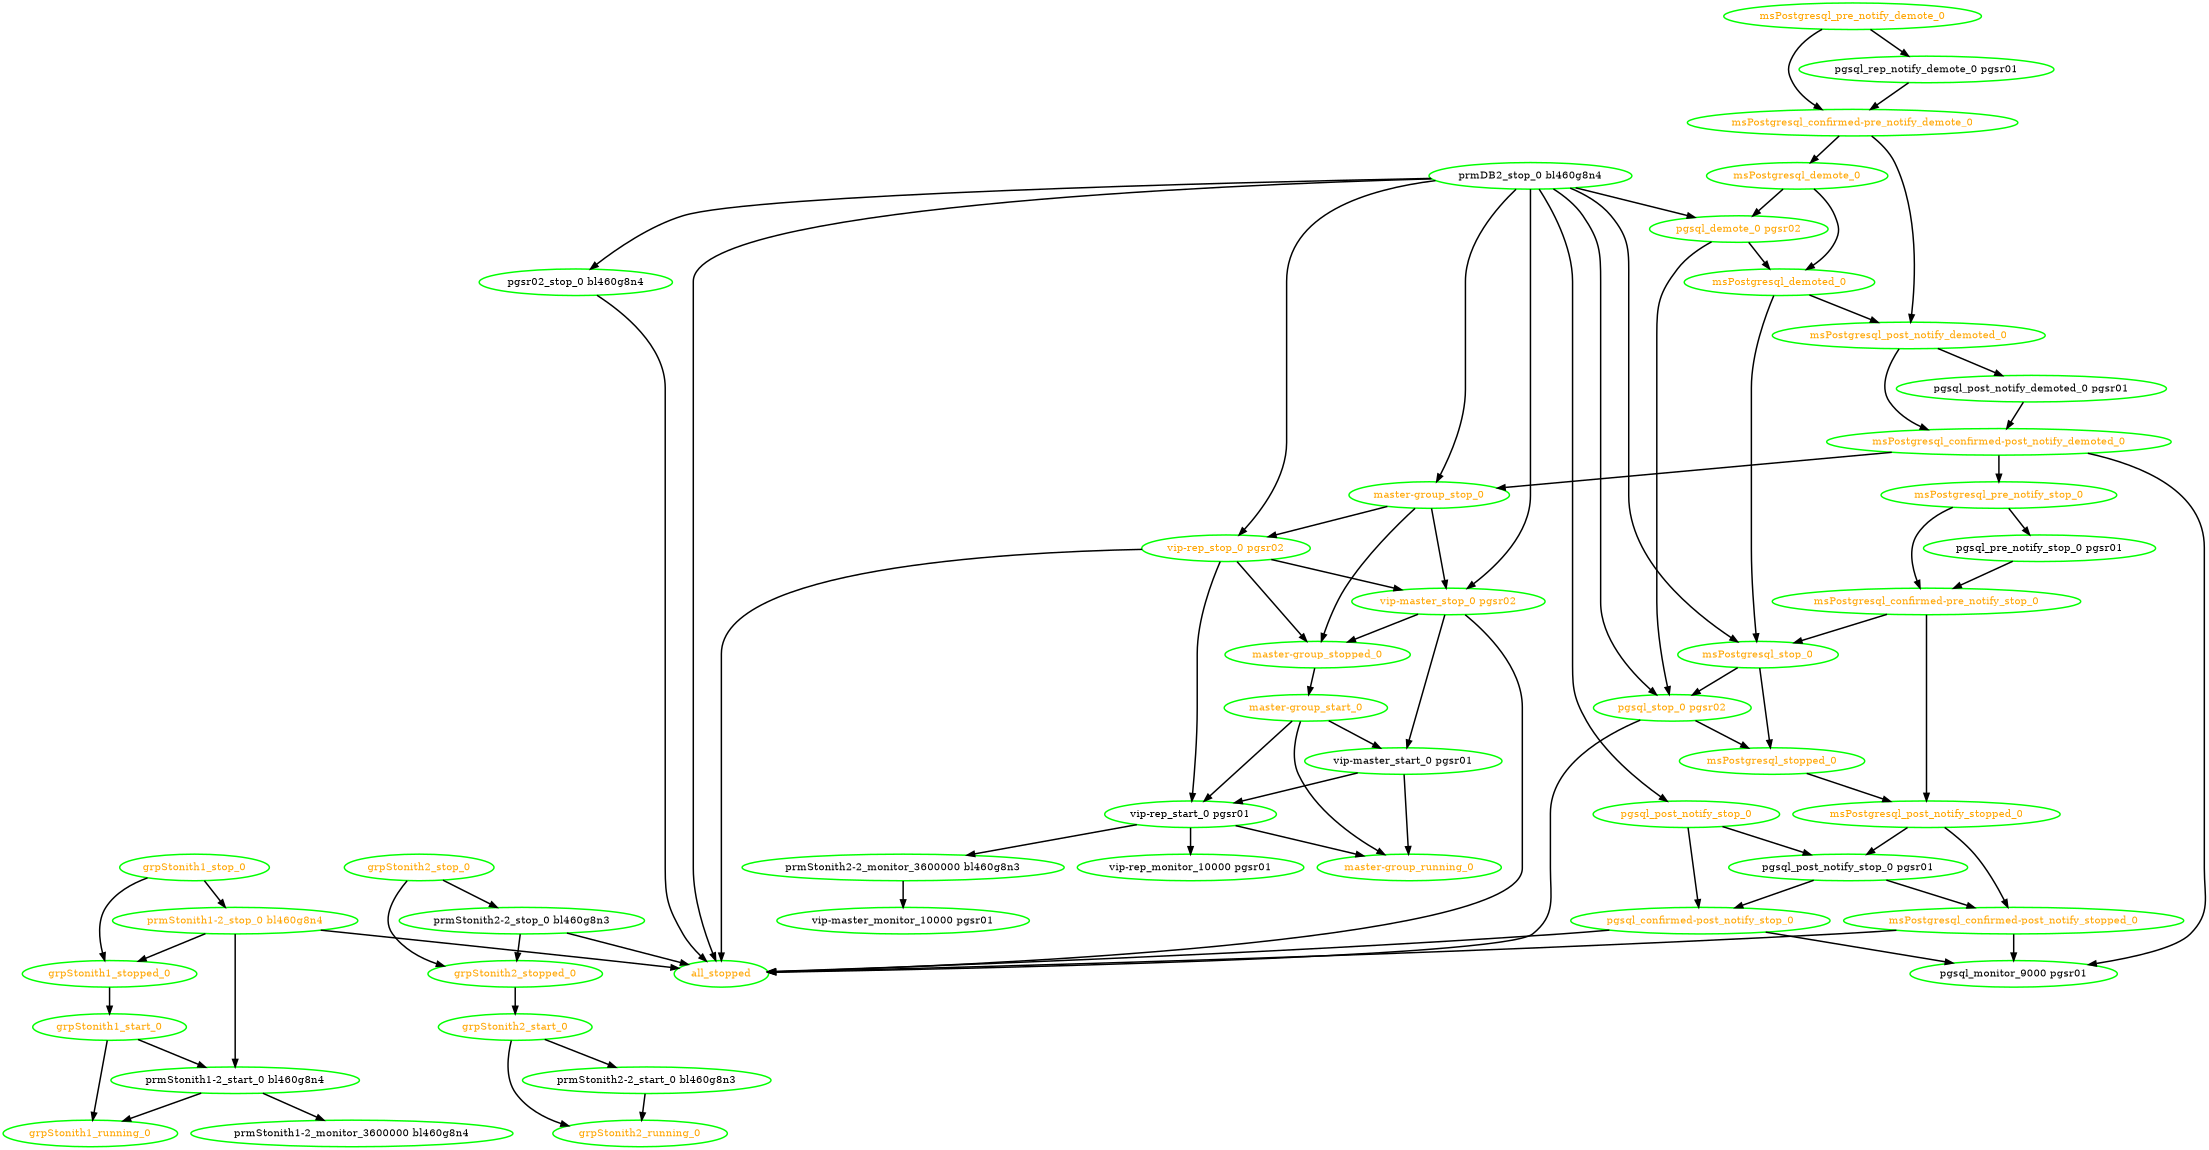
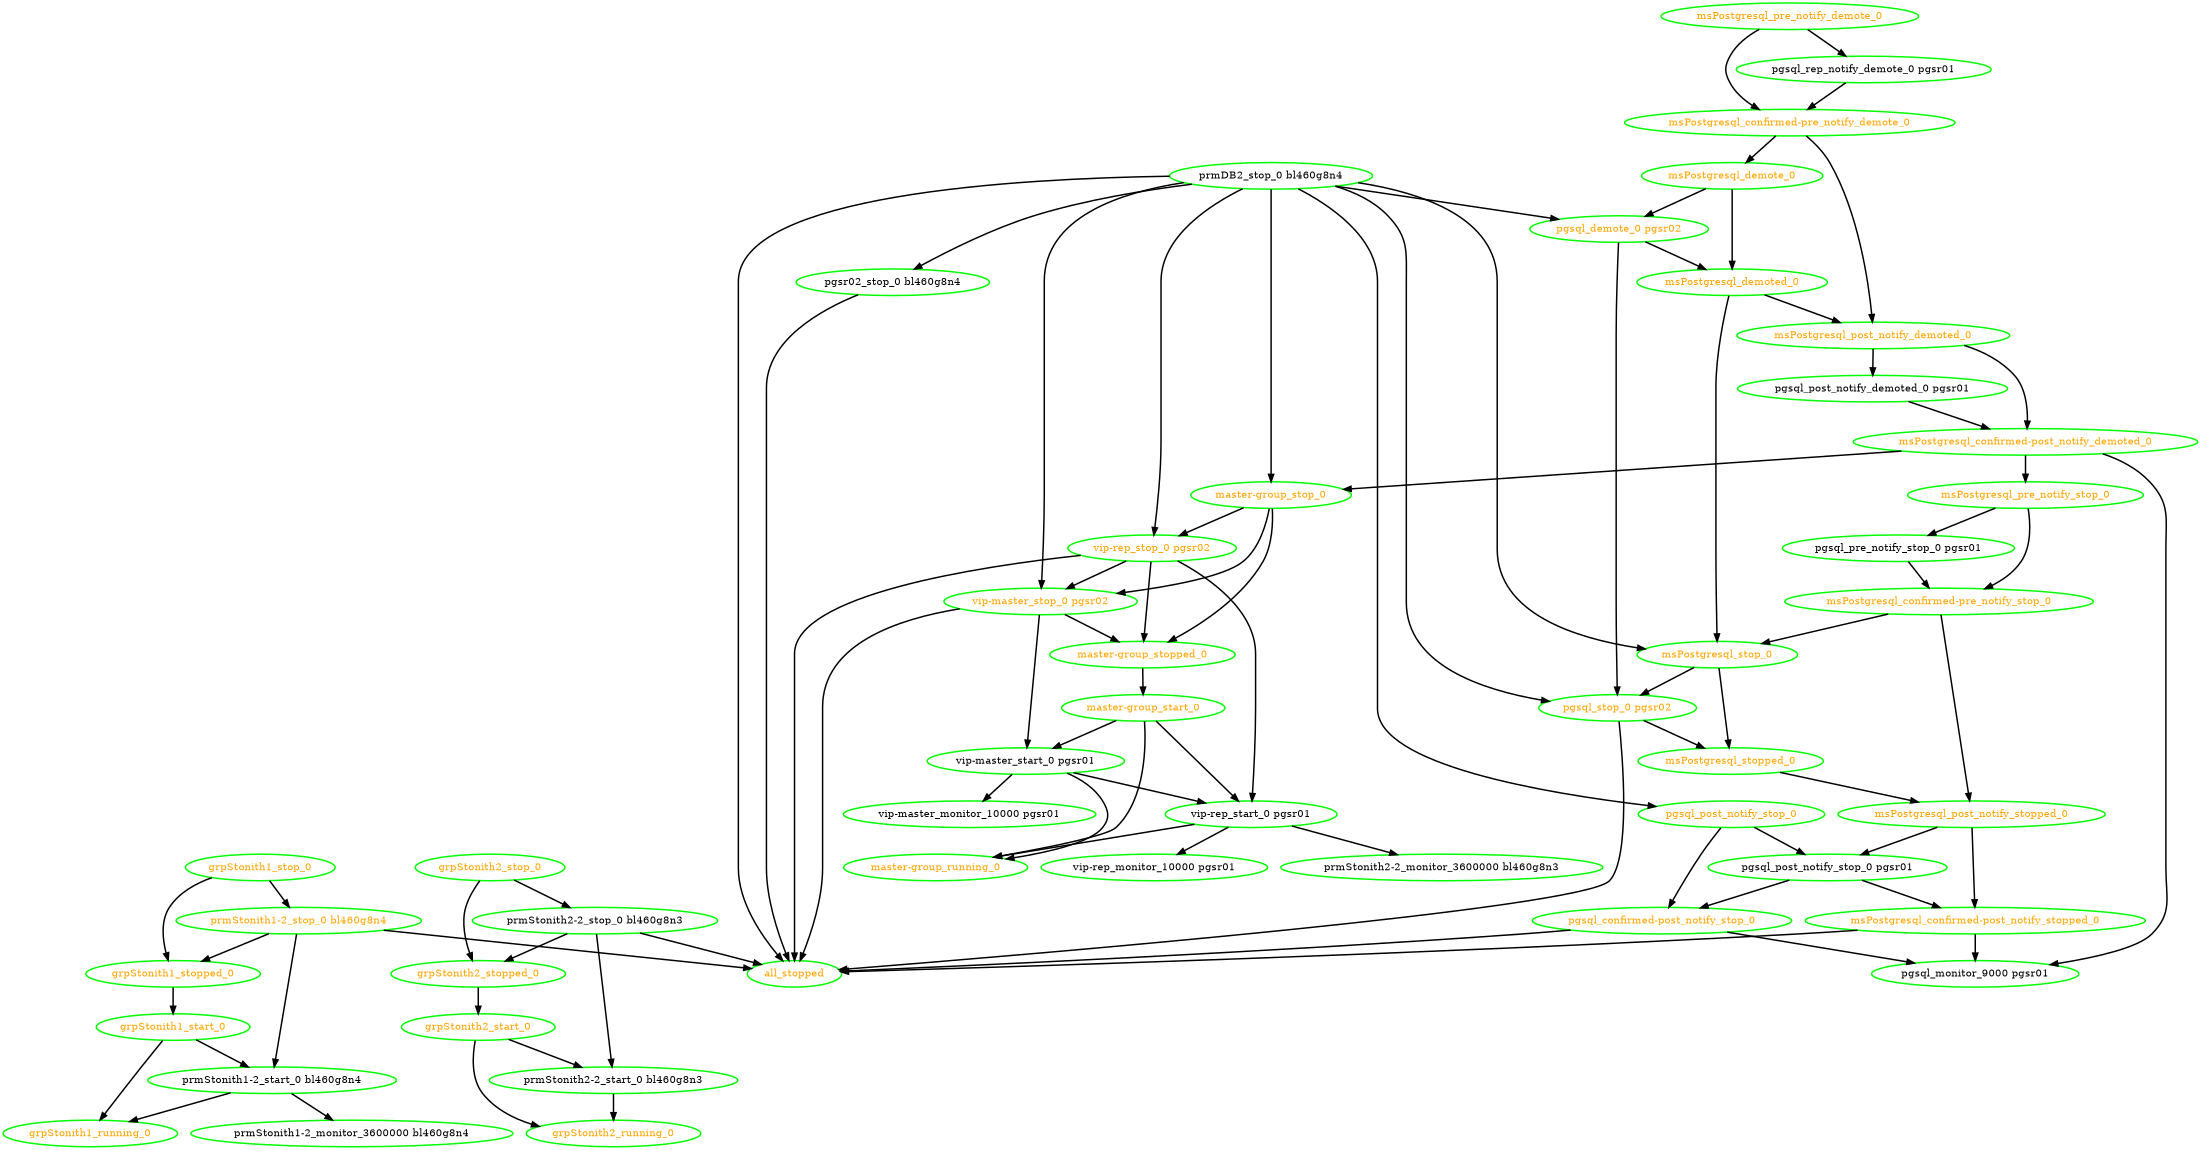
edge "prmStonith2-2_monitor_3600000 bl460g8n3" -> "vip-master_monitor_10000 pgsr01": now "vip-master_start_0 pgsr01" -> "vip-master_monitor_10000 pgsr01"
edge "prmStonith2-2_stop_0 bl460g8n3" -> "prmStonith2-2_start_0 bl460g8n3": added
